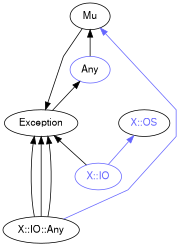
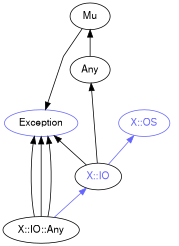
node "Any": color #6666ff -> #000000
edge "Exception" -> "Any": now "X::IO" -> "Any"
node "Exception": color #000000 -> #6666ff
node "X::OS": color #000000 -> #6666ff
edge "X::IO::Any" -> "Mu": now "X::IO::Any" -> "X::IO"
node "X::IO": color #6666ff -> #000000
